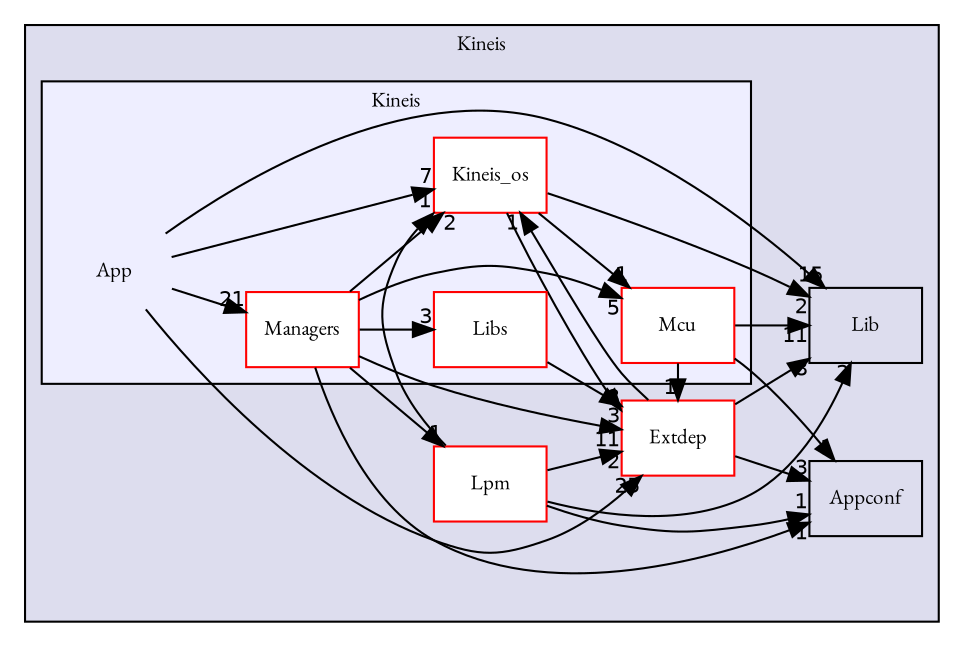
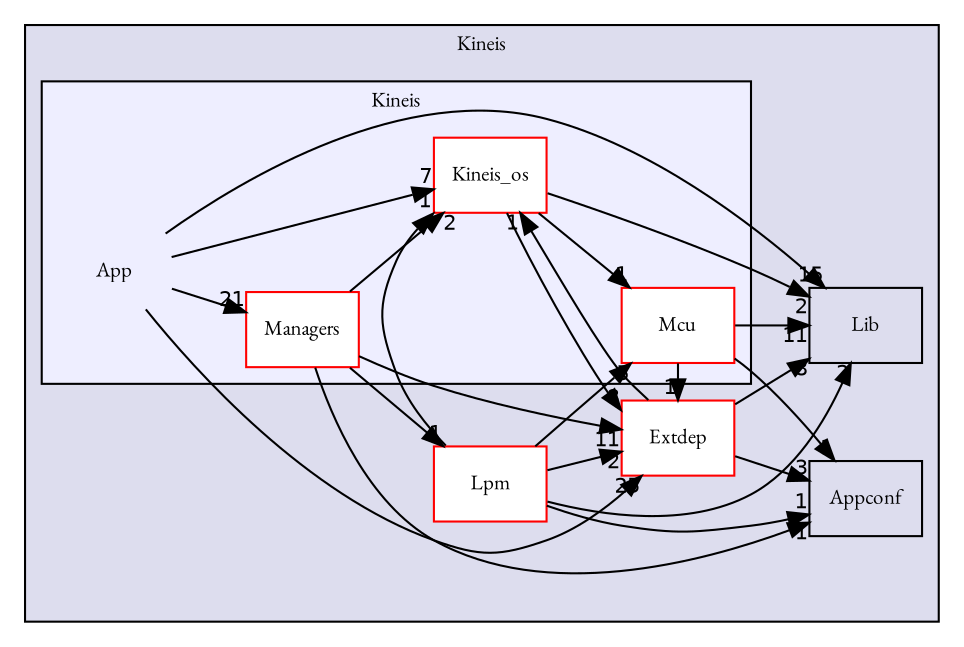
edge "Managers" -> "Mcu": now "Lpm" -> "Mcu"
node "Libs": removed
